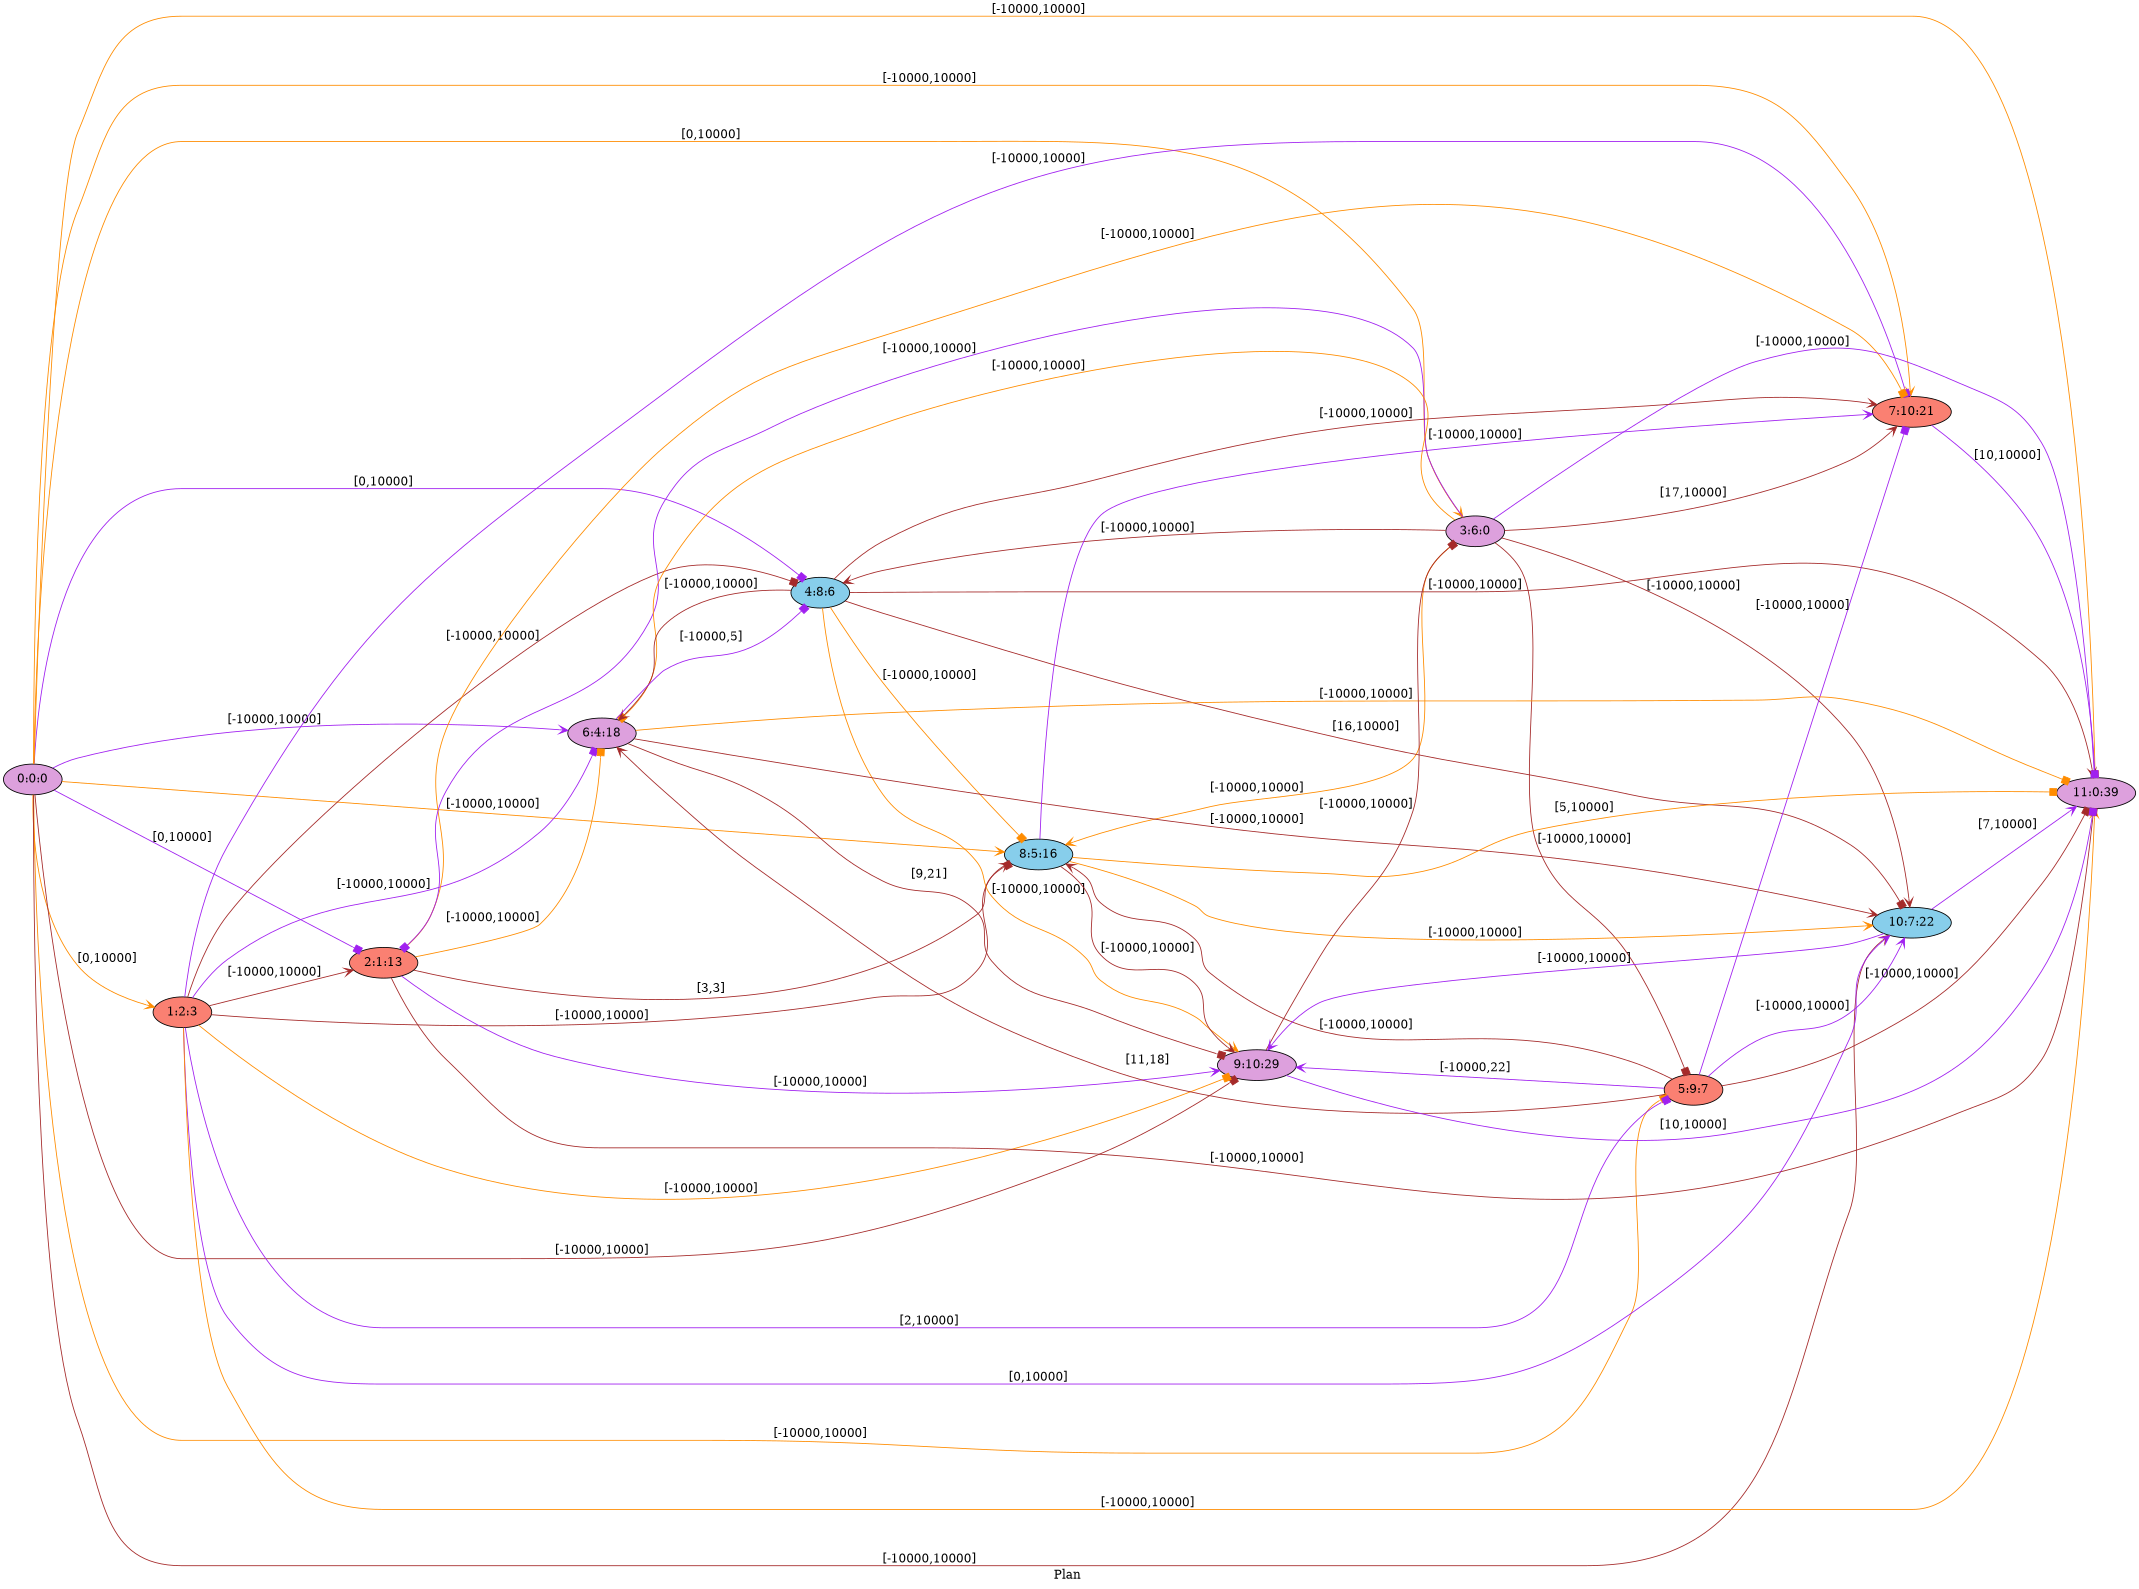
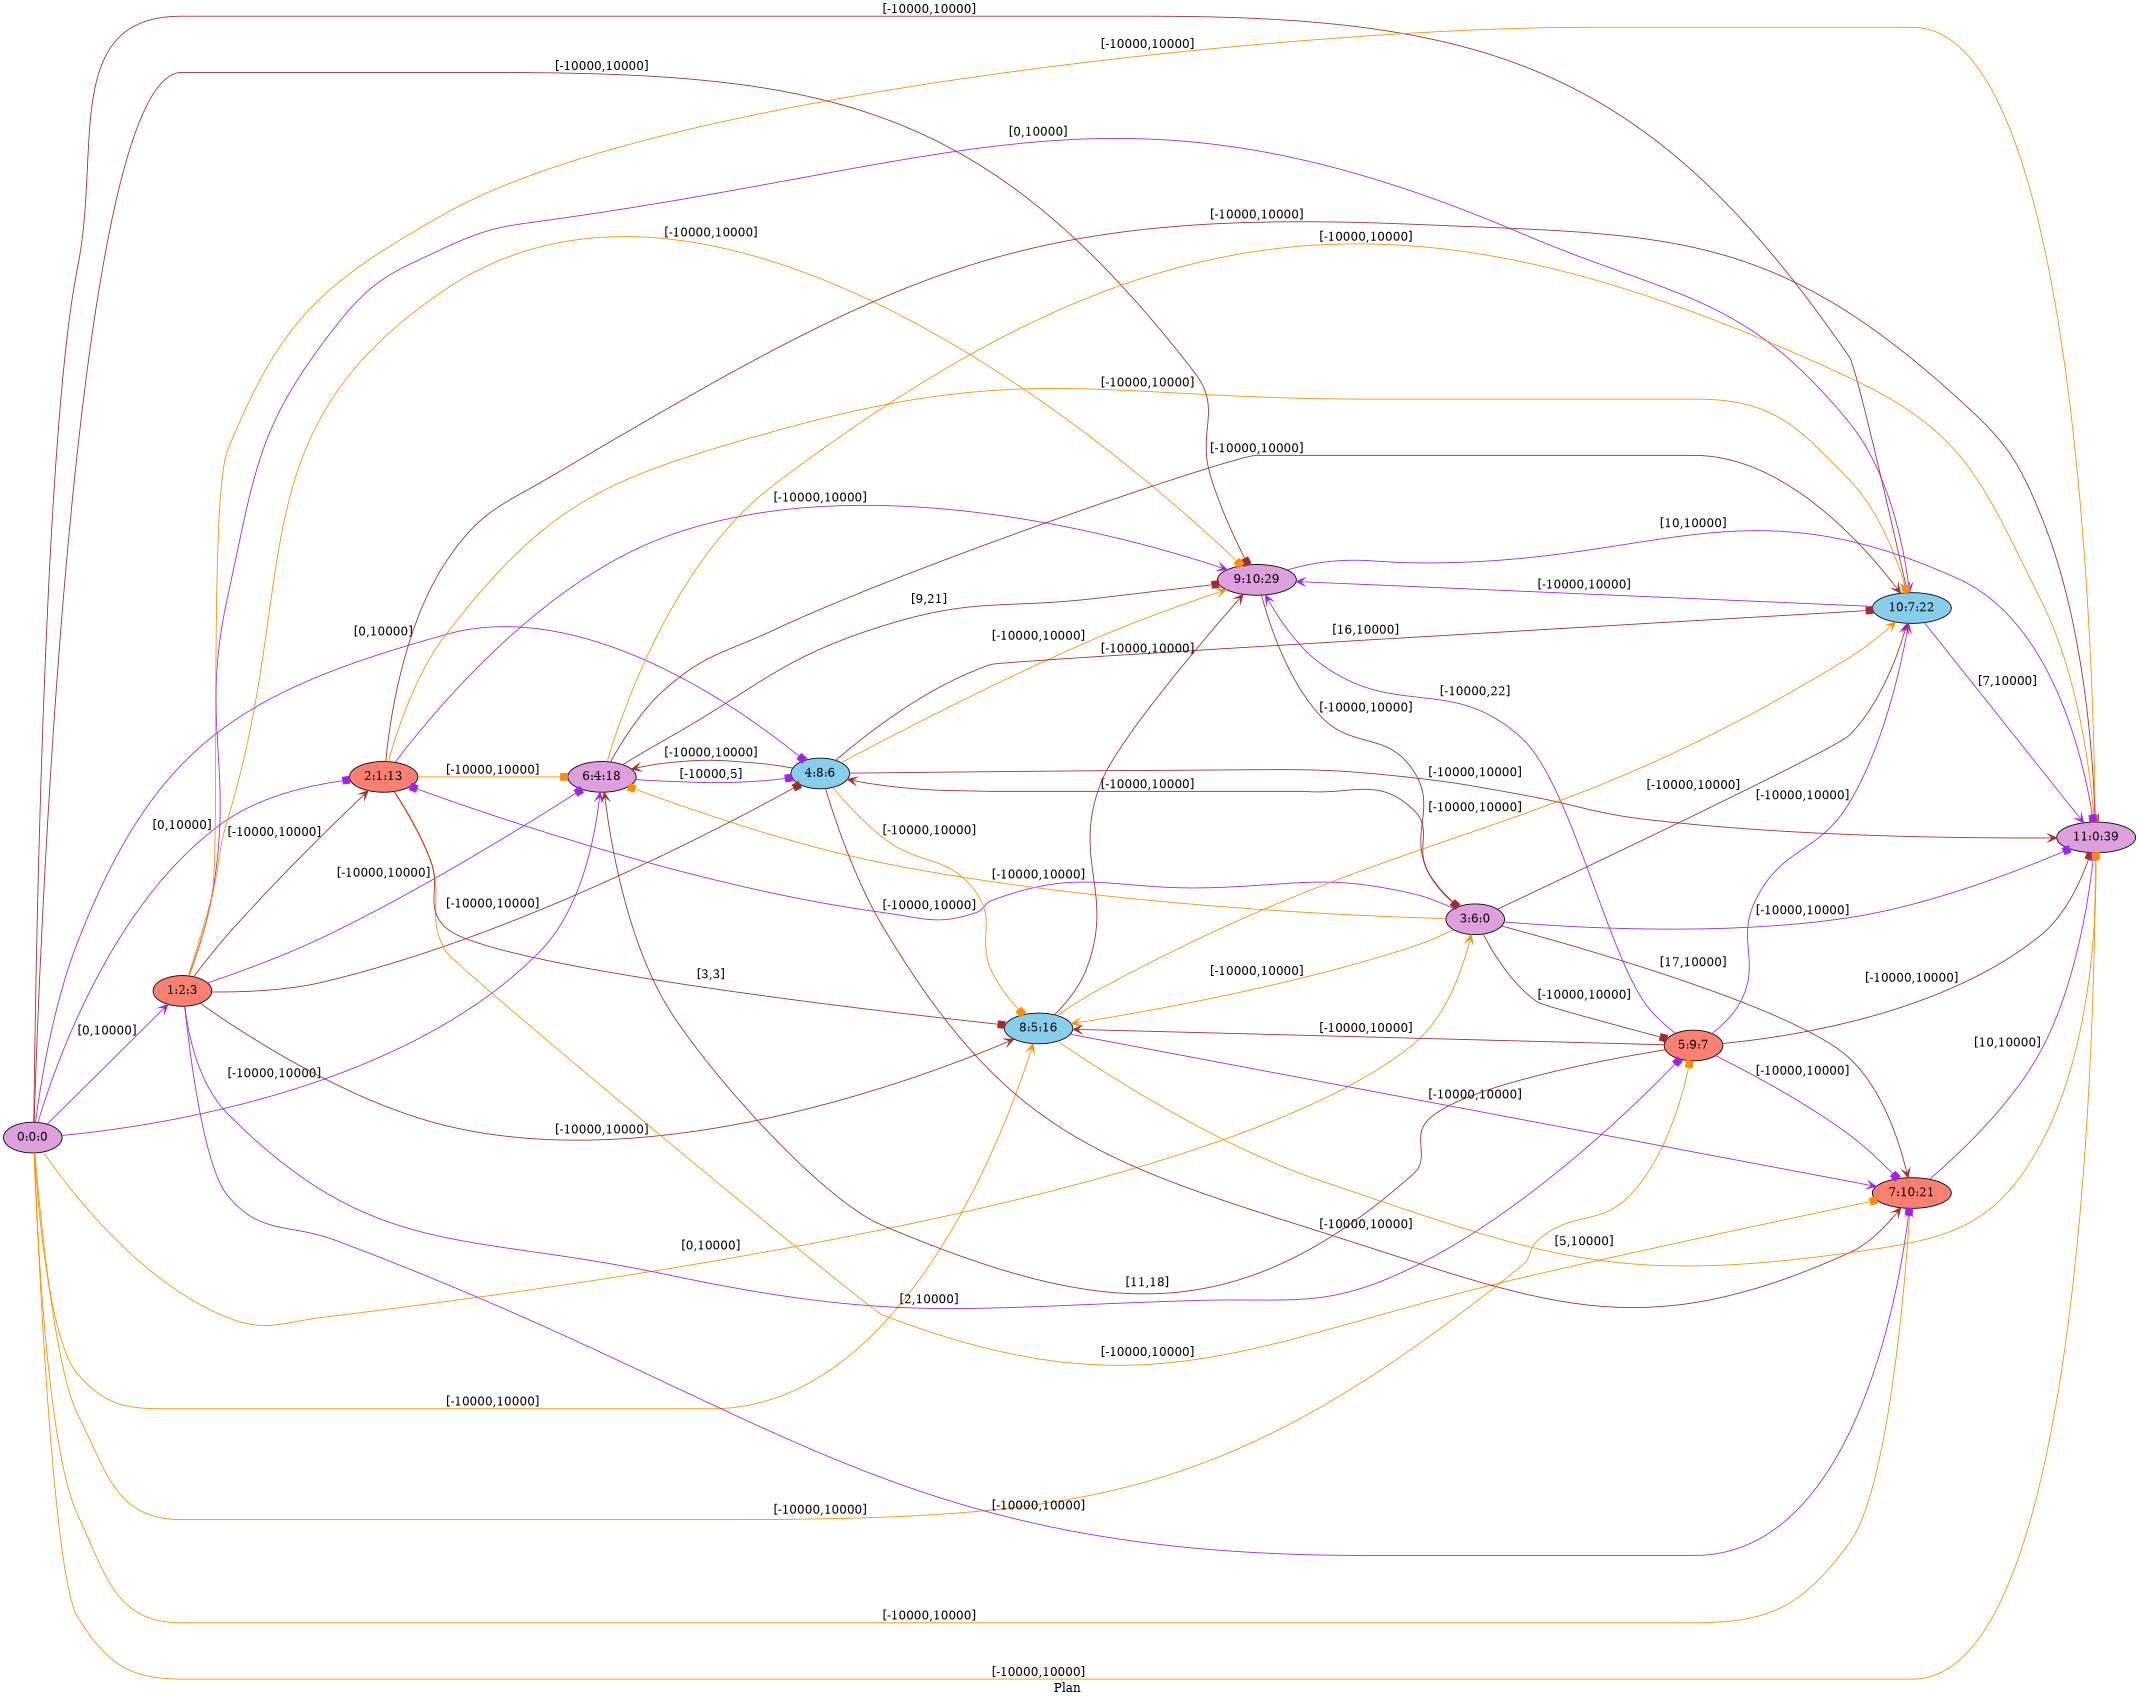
edge "2:1:13" -> "10:7:22": added, label "[-10000,10000]"
edge "0:0:0" -> "1:2:3": color darkorange -> purple
